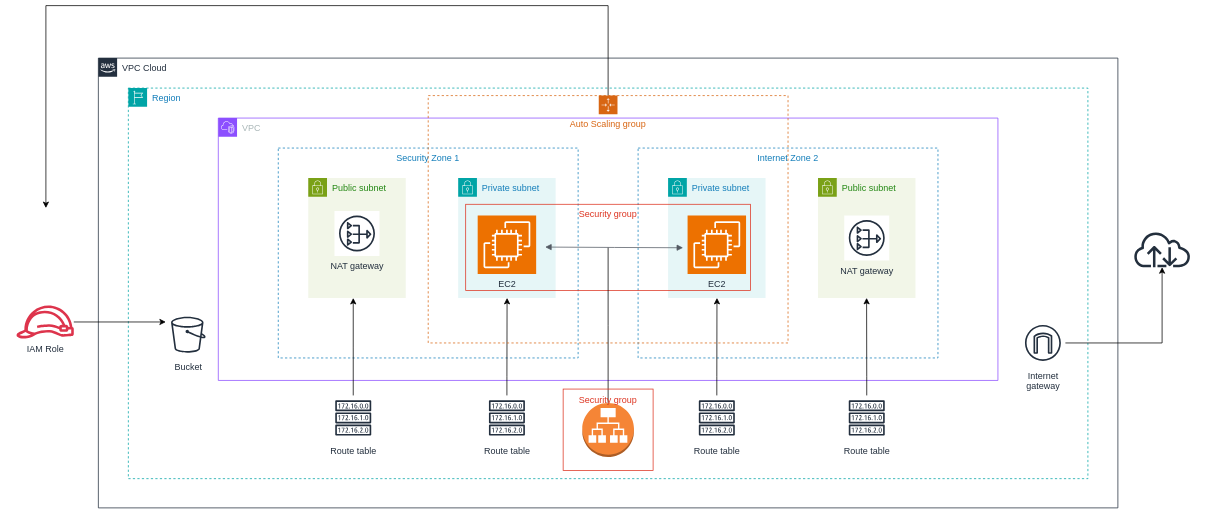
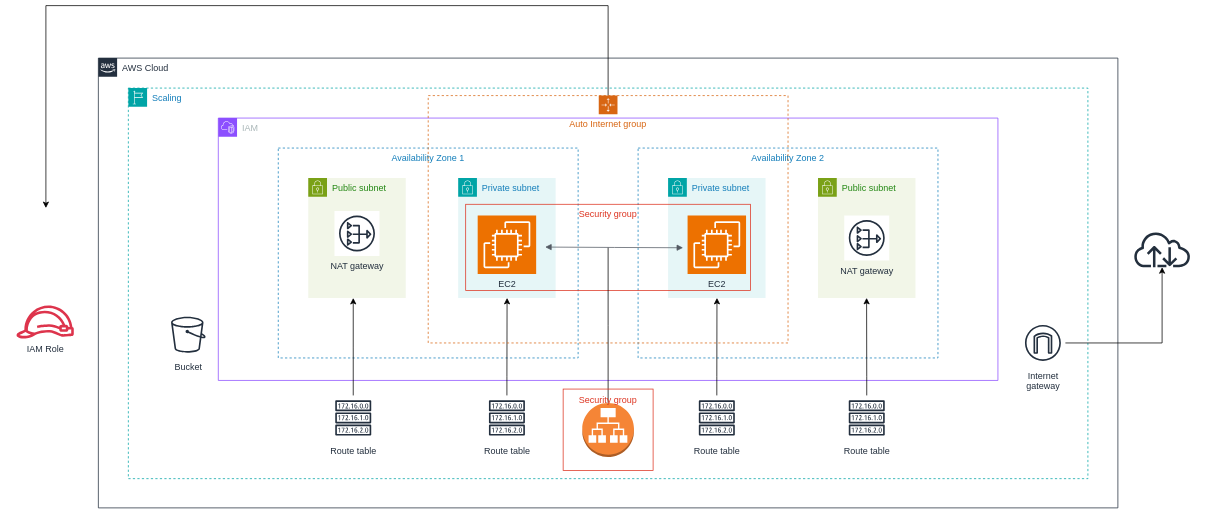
node "VPC Cloud": label "VPC Cloud" -> "AWS Cloud"
node "Region": label "Region" -> "Scaling"
node "Auto Scaling group": label "Auto Scaling group" -> "Auto Internet group"
node "VPC": label "VPC" -> "IAM"
node "Security Zone 1": label "Security Zone 1" -> "Availability Zone 1"
node "Internet Zone 2": label "Internet Zone 2" -> "Availability Zone 2"
edge "IAM Role" -> "Bucket": removed
